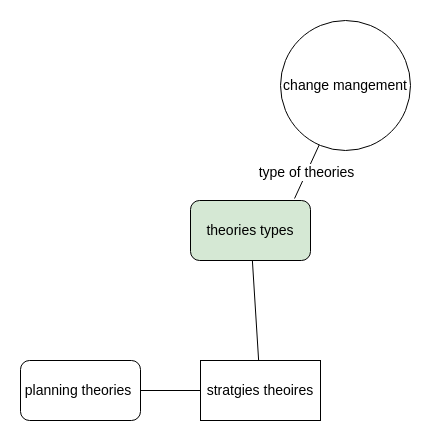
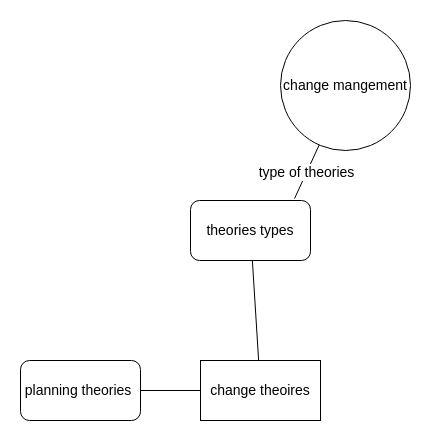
node "theories types": fillcolor #d5e8d4 -> #ffffff
node "stratgies theoires": label "stratgies theoires" -> "change theoires"
